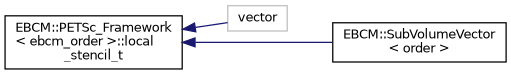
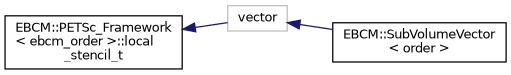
edge "EBCM::SubVolumeVector < order >" -> "EBCM::PETSc_Framework < ebcm_order >::local _stencil_t": now "EBCM::SubVolumeVector < order >" -> "vector"
